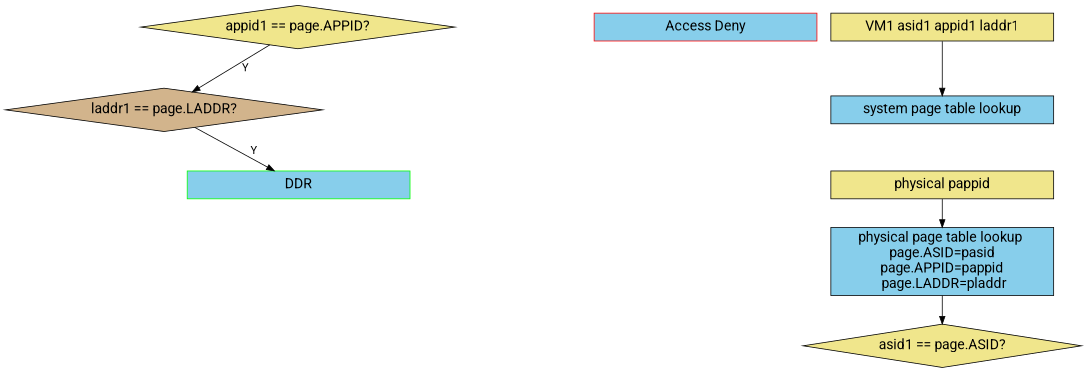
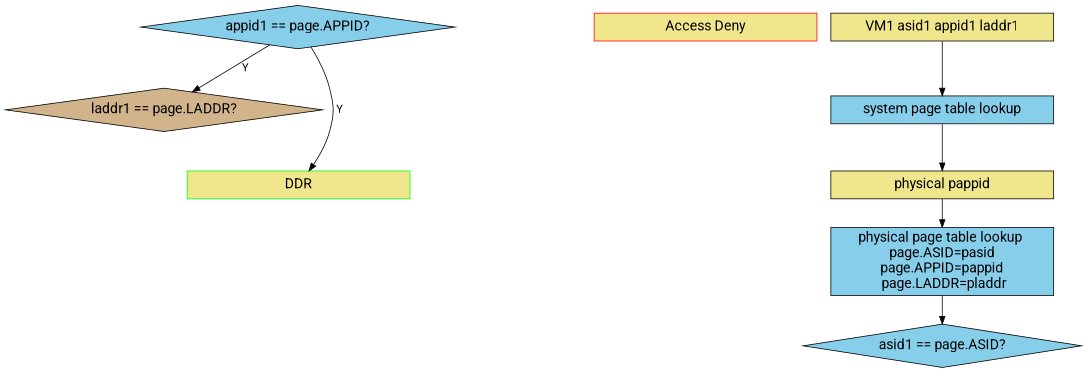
node "appid1 == page.APPID?": fillcolor khaki -> skyblue
node "Access Deny": fillcolor skyblue -> khaki
edge "system page table lookup" -> "physical pappid": added
edge "laddr1 == page.LADDR?" -> "DDR": now "appid1 == page.APPID?" -> "DDR"
node "DDR": fillcolor skyblue -> khaki
node "asid1 == page.ASID?": fillcolor khaki -> skyblue
